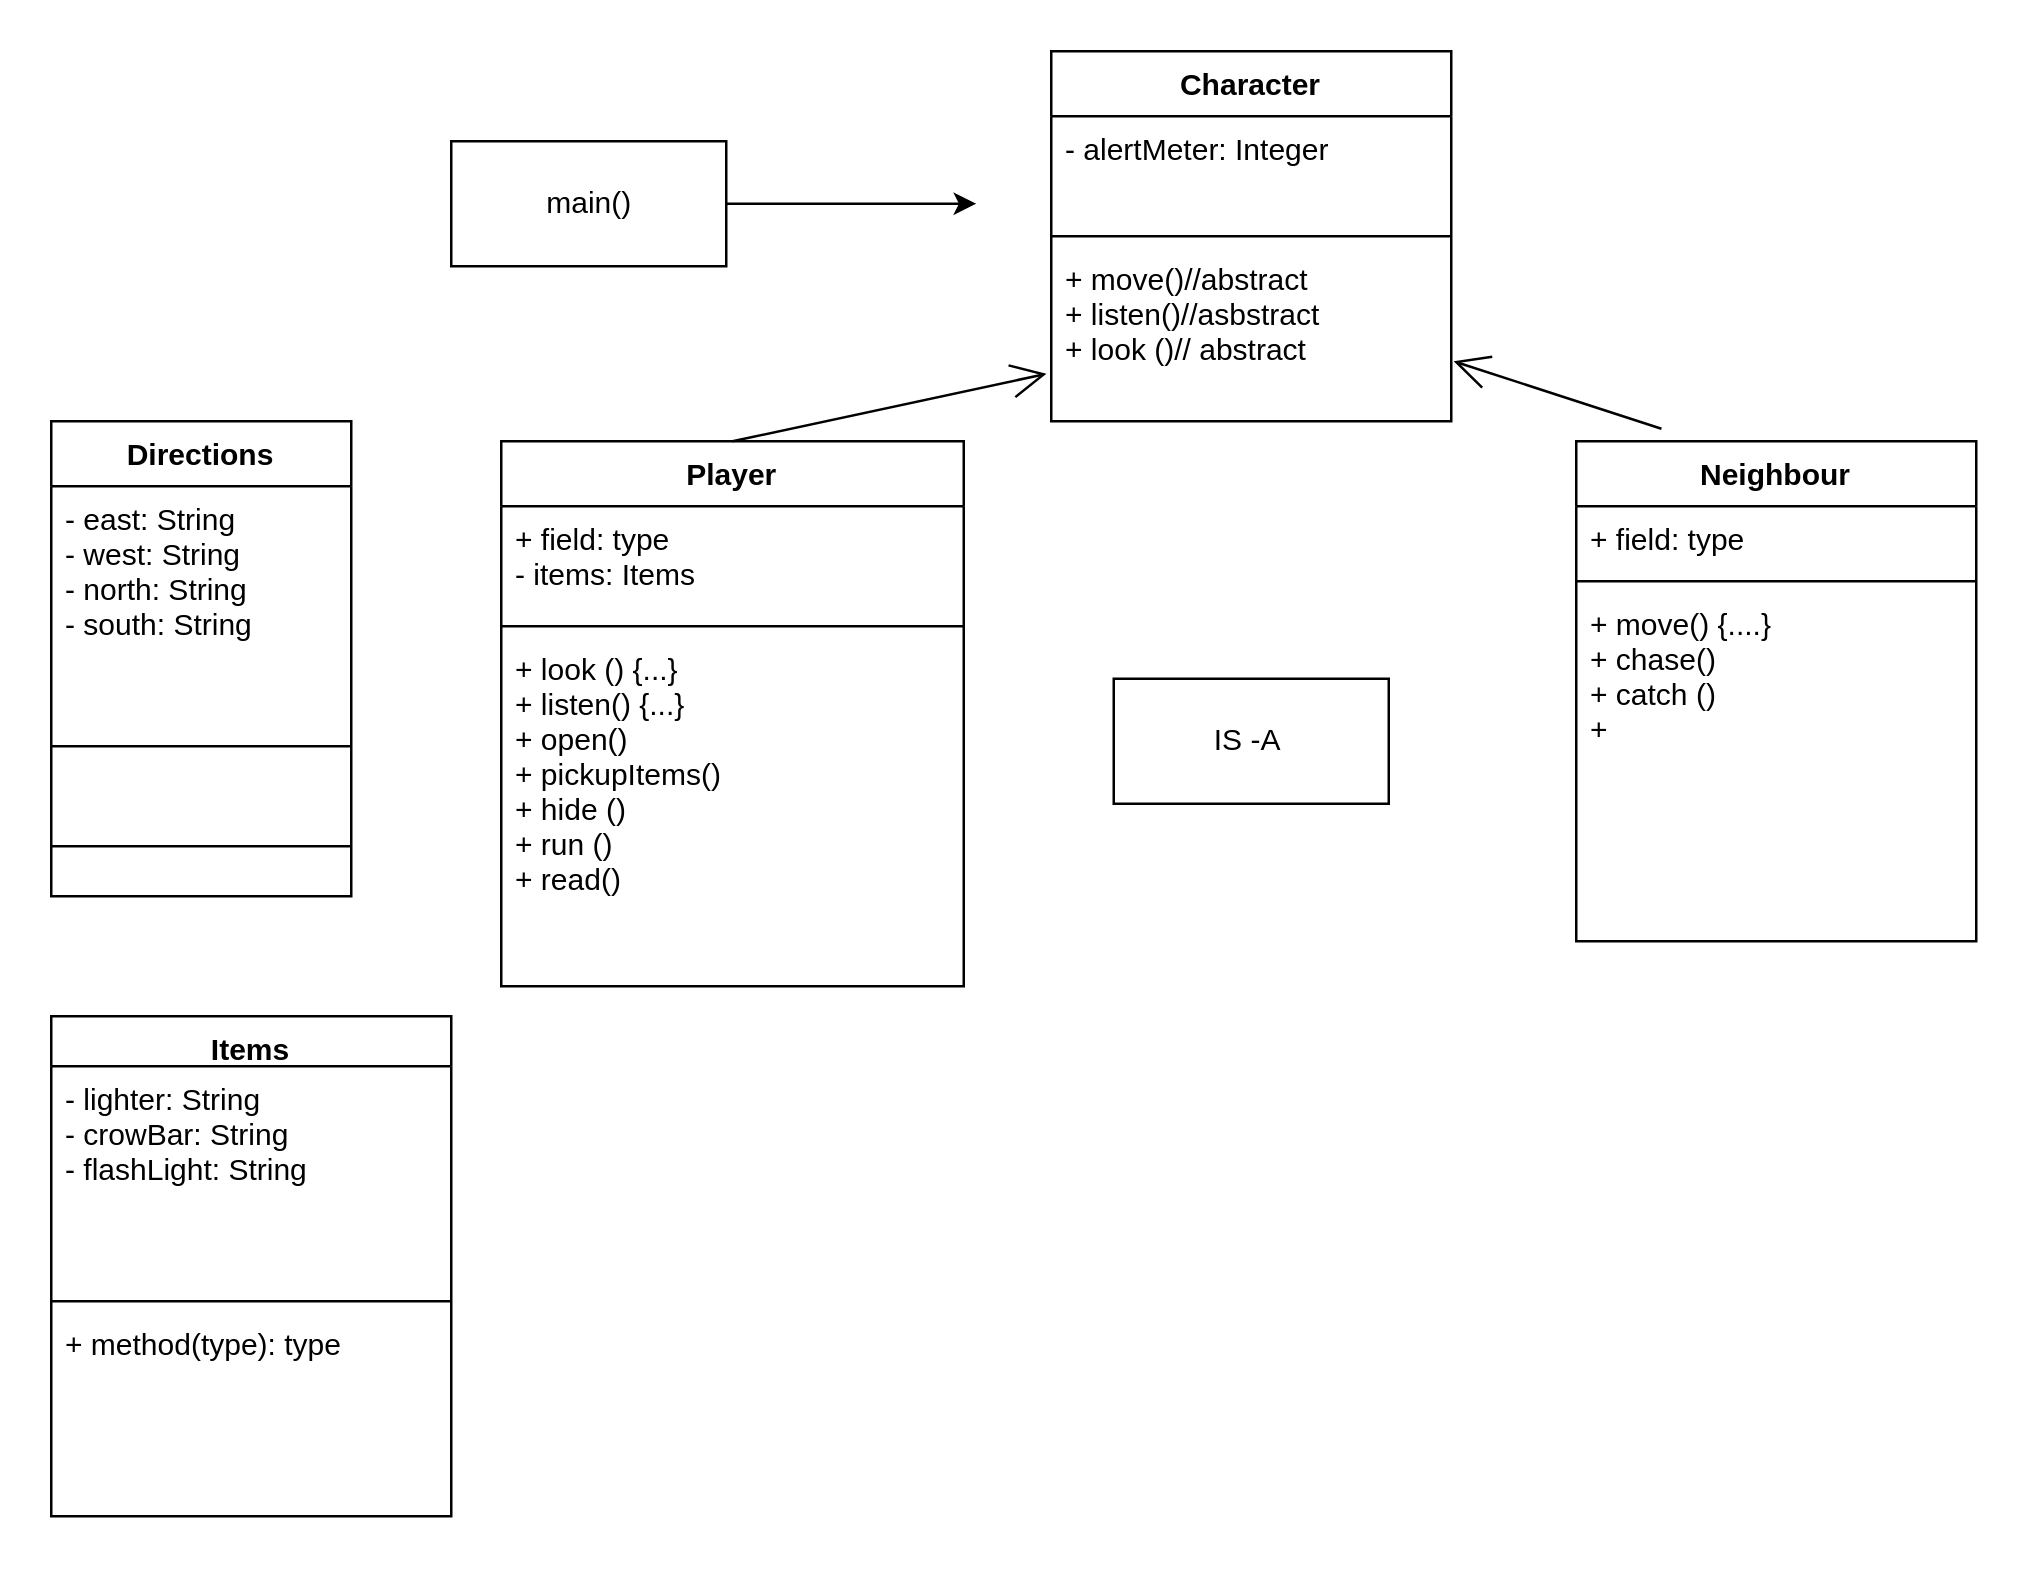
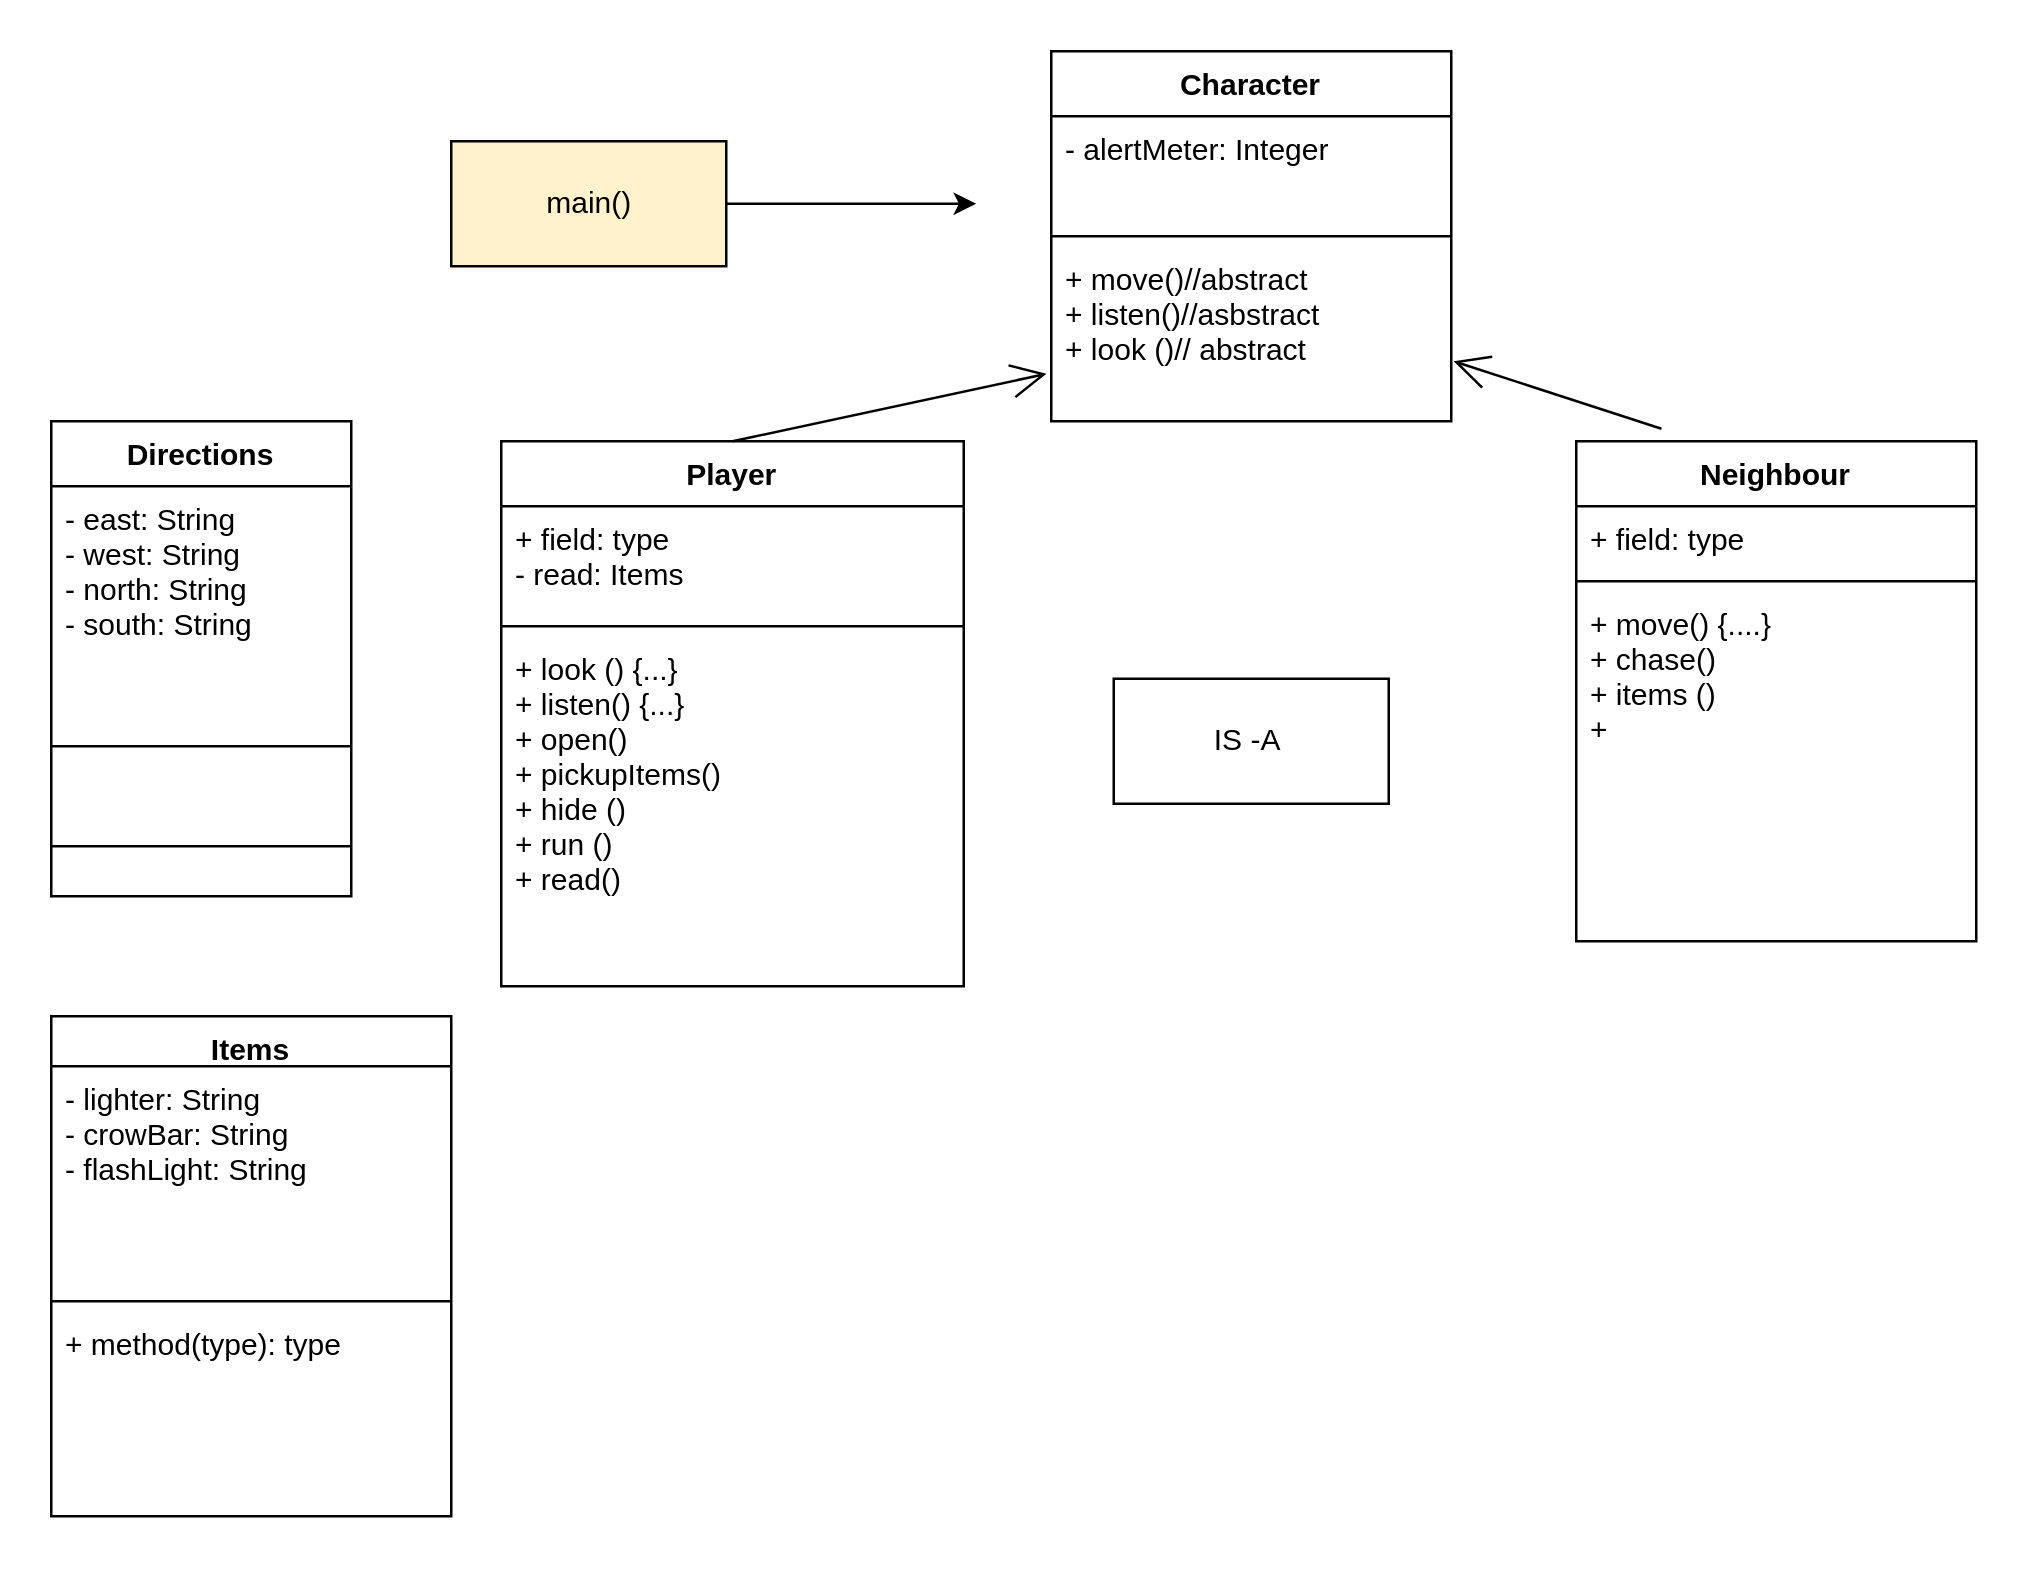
node "main()": fillcolor #ffffff -> #fff2cc
node "+ field: type - items: Items": label "+ field: type - items: Items" -> "+ field: type - read: Items"
node "+ move() {....} + chase() + catch () +": label "+ move() {....} + chase() + catch () +" -> "+ move() {....} + chase() + items () +"
